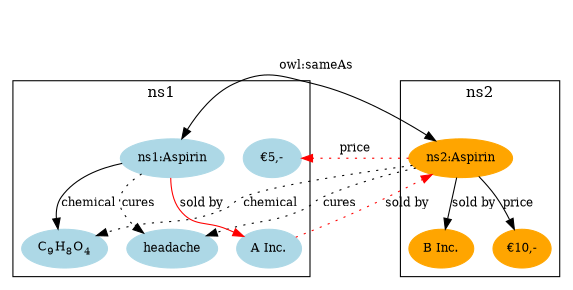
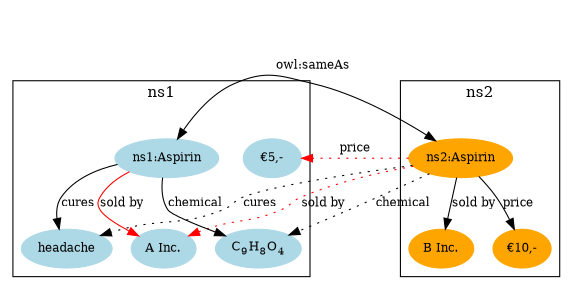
edge "ns1:Aspirin" -> "headache": style dotted -> solid
edge "A Inc." -> "ns2:Aspirin": reversed
